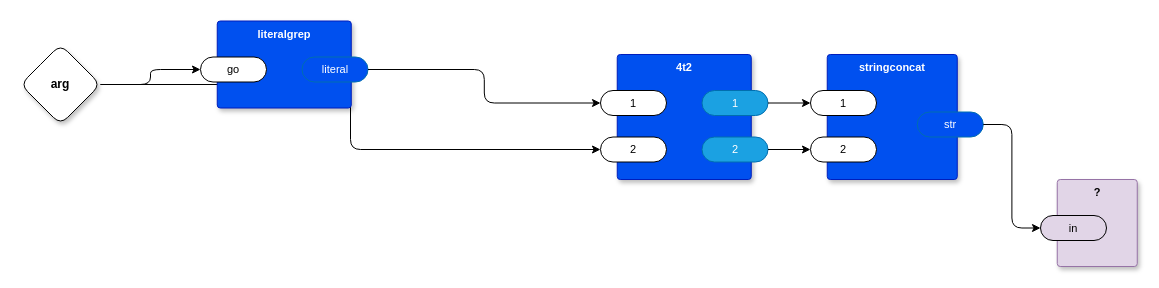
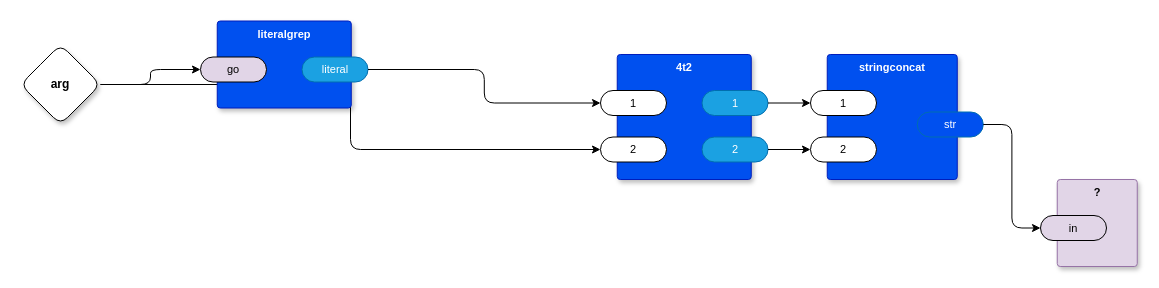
node "go": fillcolor #ffffff -> #e1d5e7
node "literal": fillcolor #0050ef -> #1ba1e2
